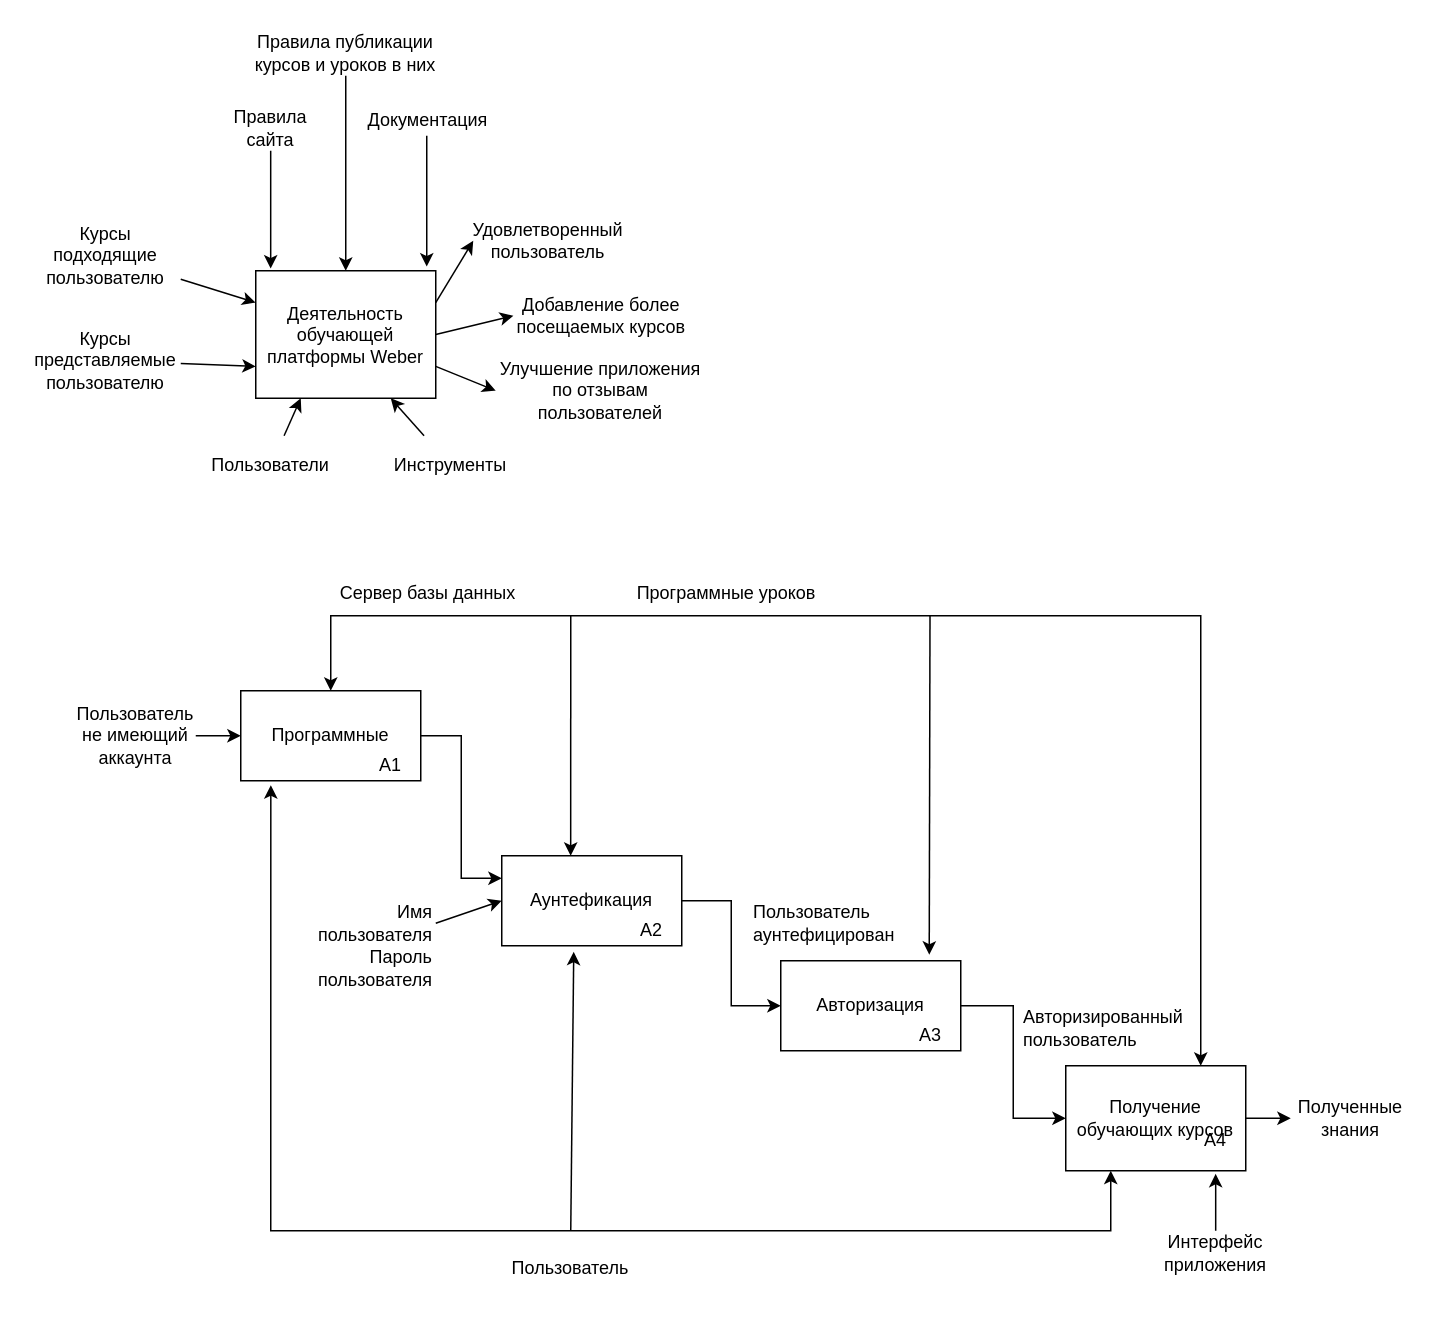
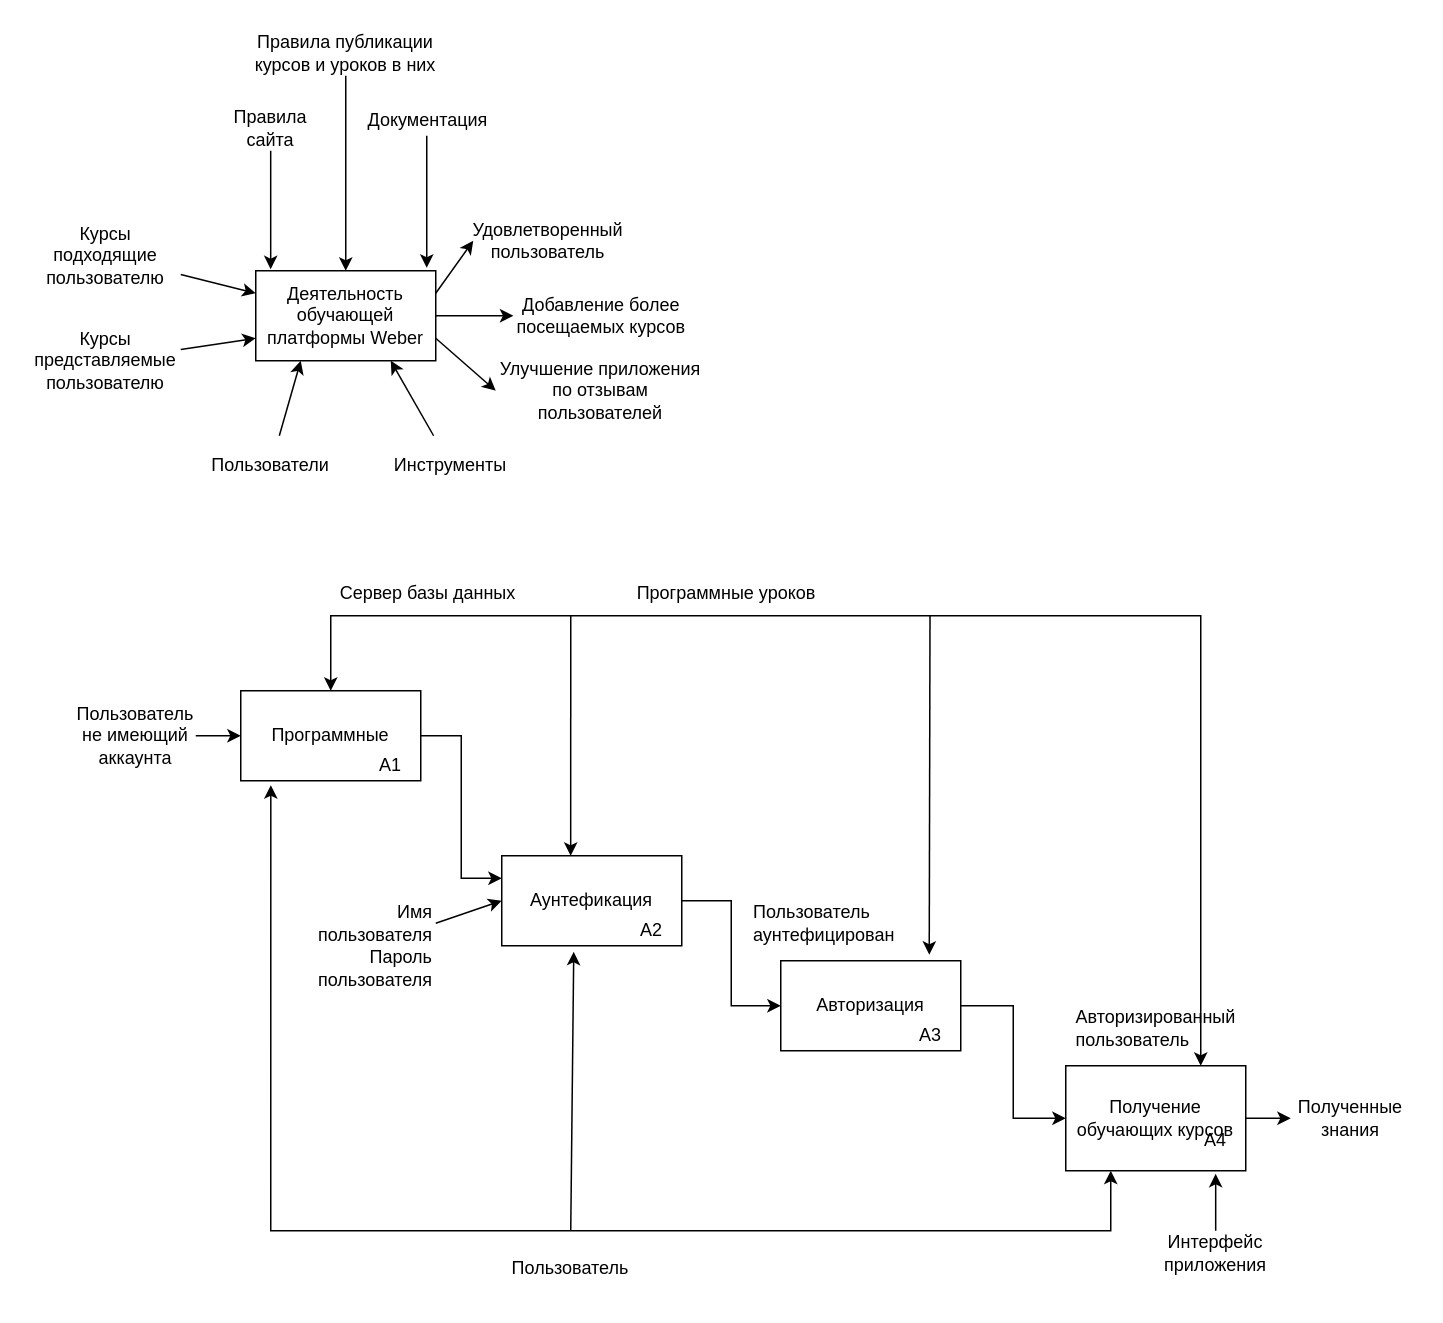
node "Деятельность обучающей платформы Weber": size 180x128 -> 180x90
node "Авторизированный пользователь": moved (1096, 1028) -> (1148, 1028)
